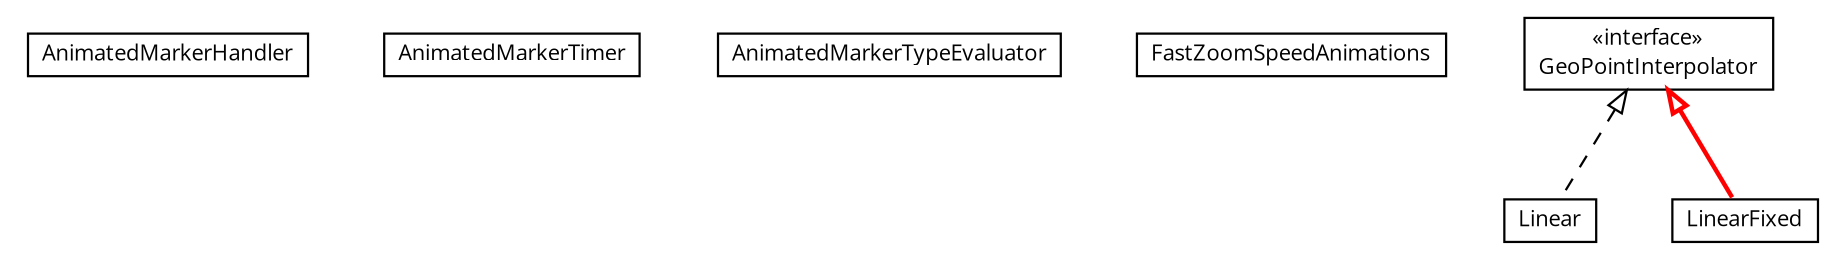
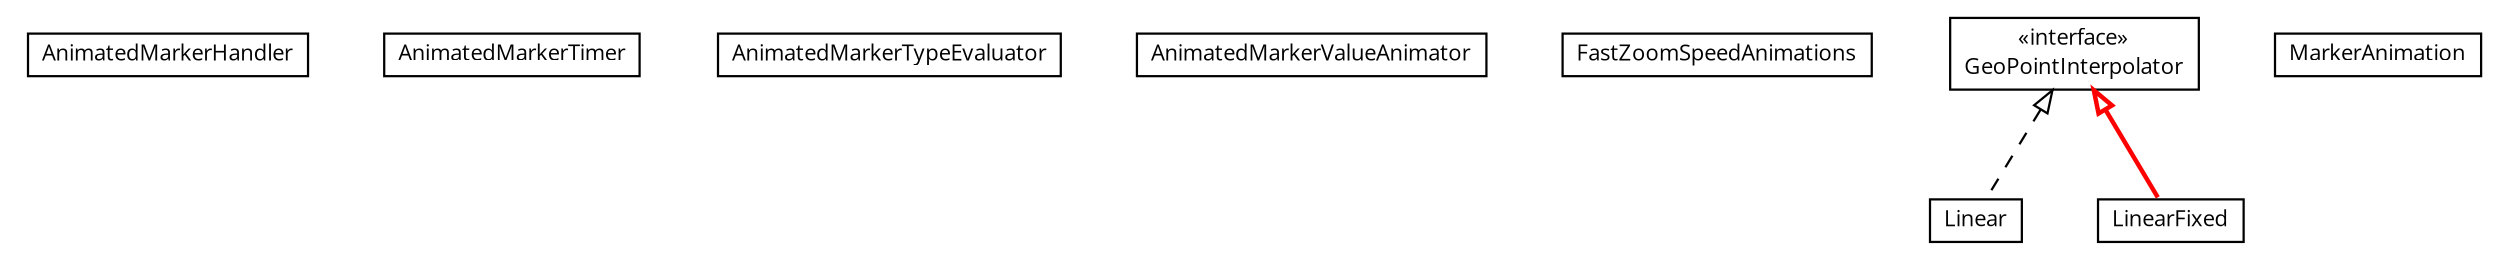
node "AnimatedMarkerValueAnimator": added
node "MarkerAnimation": added
